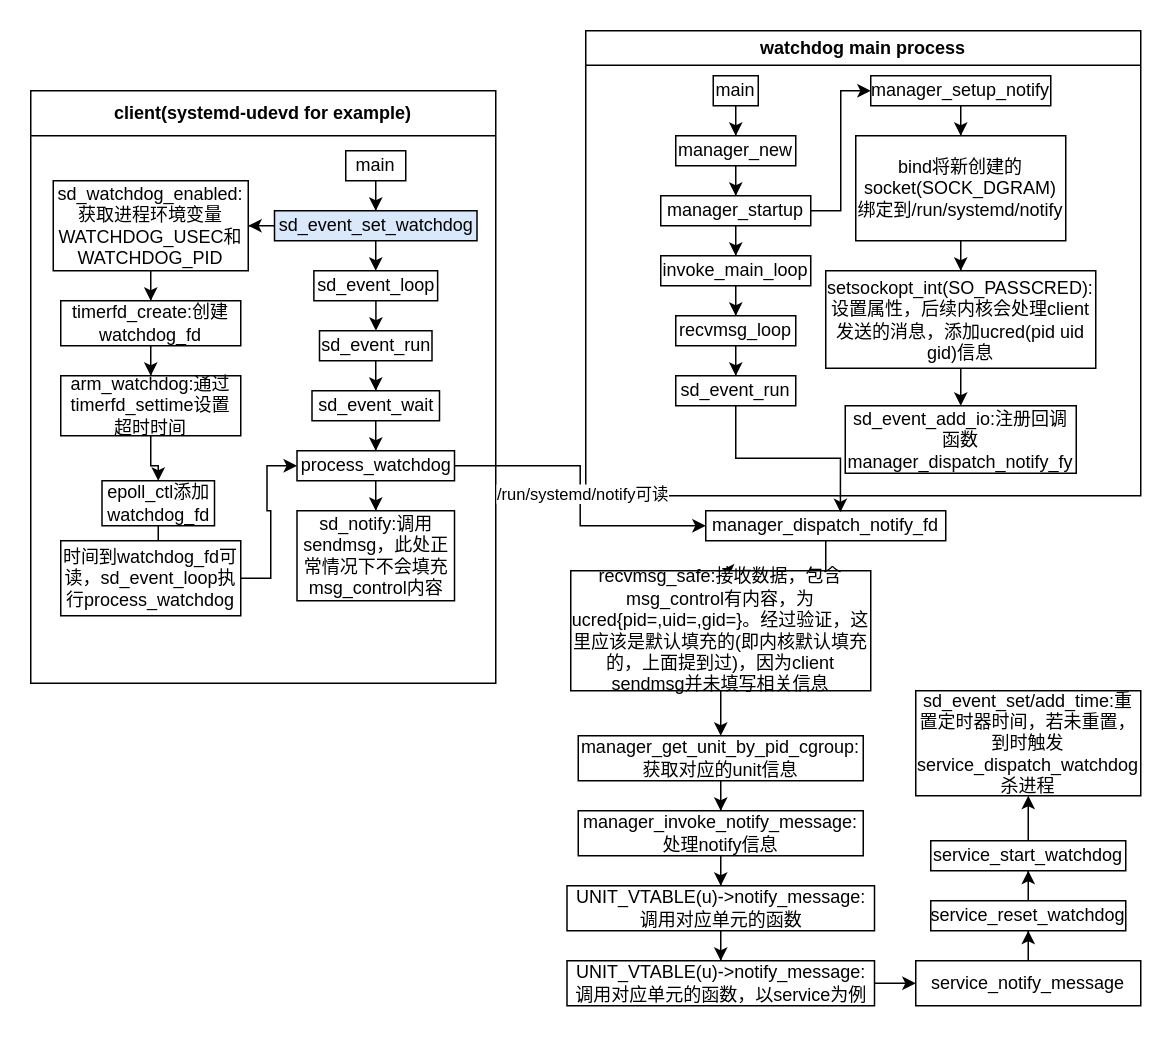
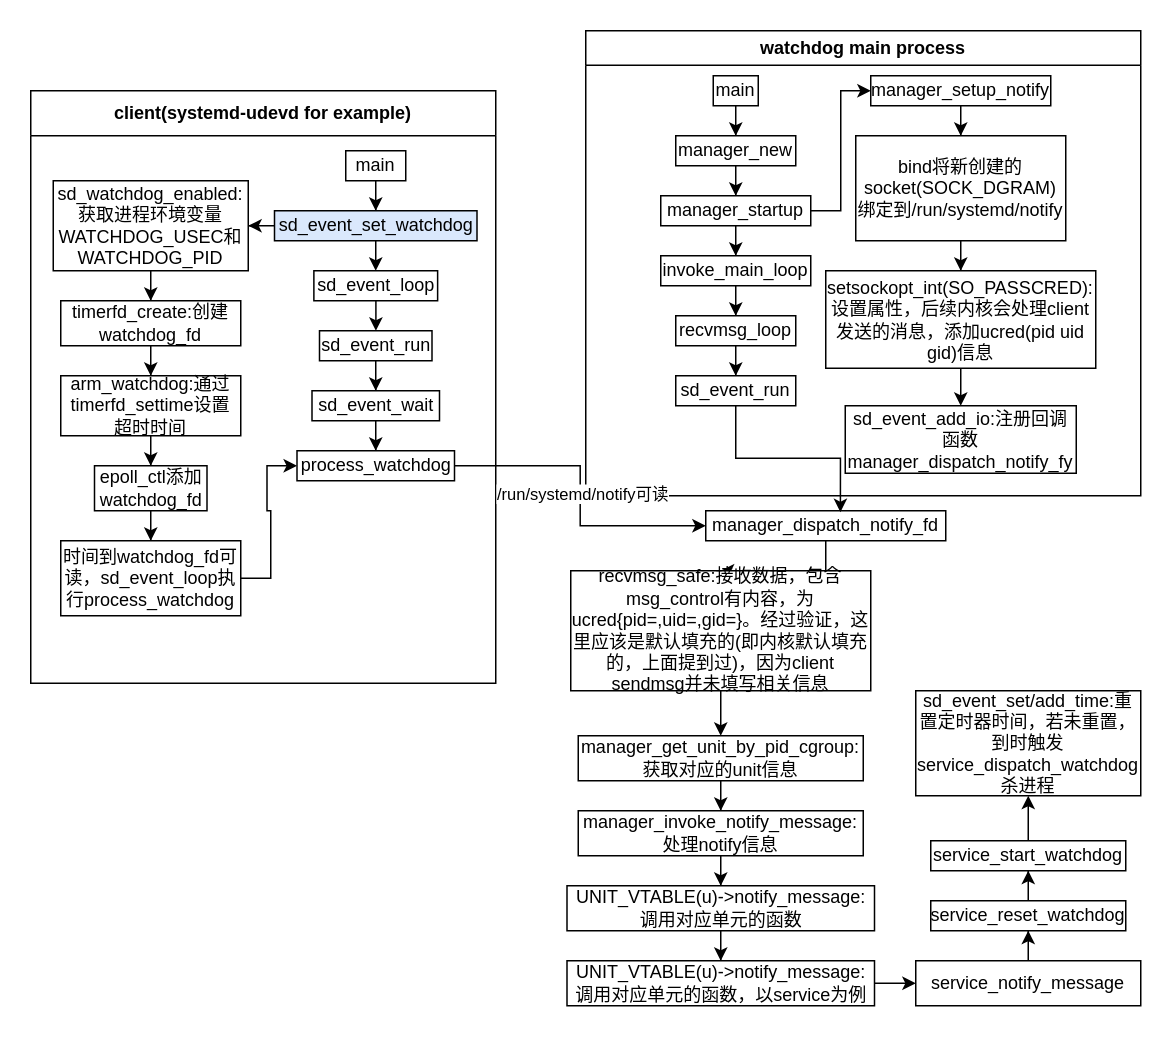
edge "process_watchdog" -> "sd_notify:调用sendmsg，此处正常情况下不会填充msg_control内容": removed
node "epoll_ctl添加watchdog_fd": moved (158, 503) -> (151, 488)
node "sd_notify:调用sendmsg，此处正常情况下不会填充msg_control内容": removed
